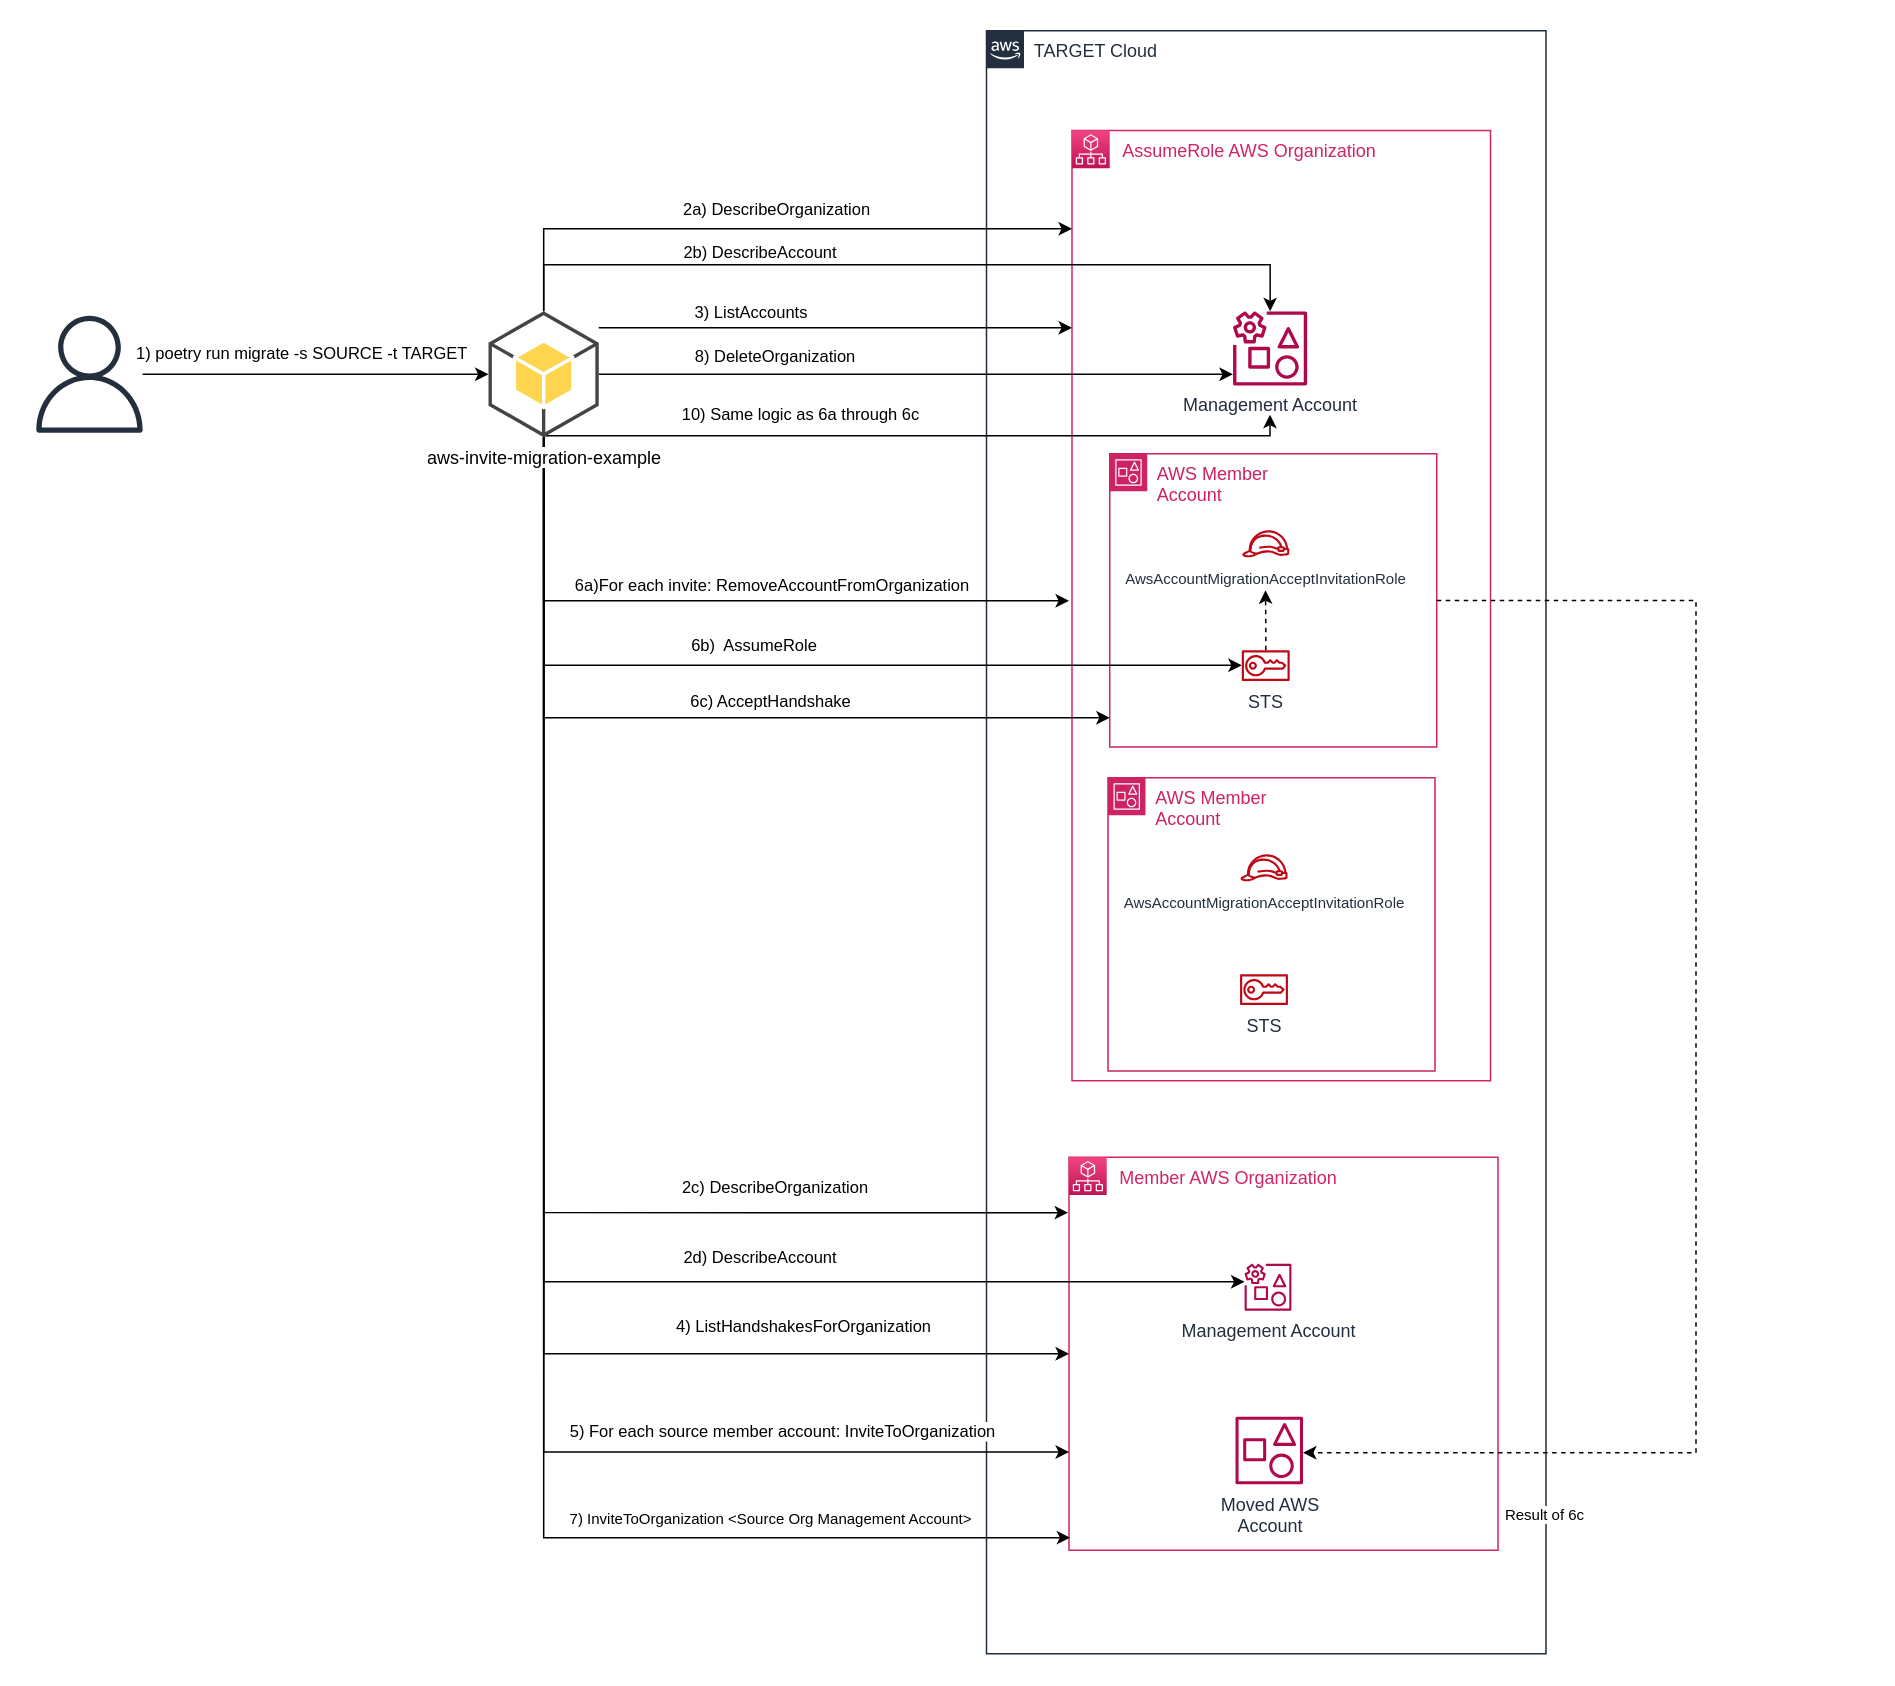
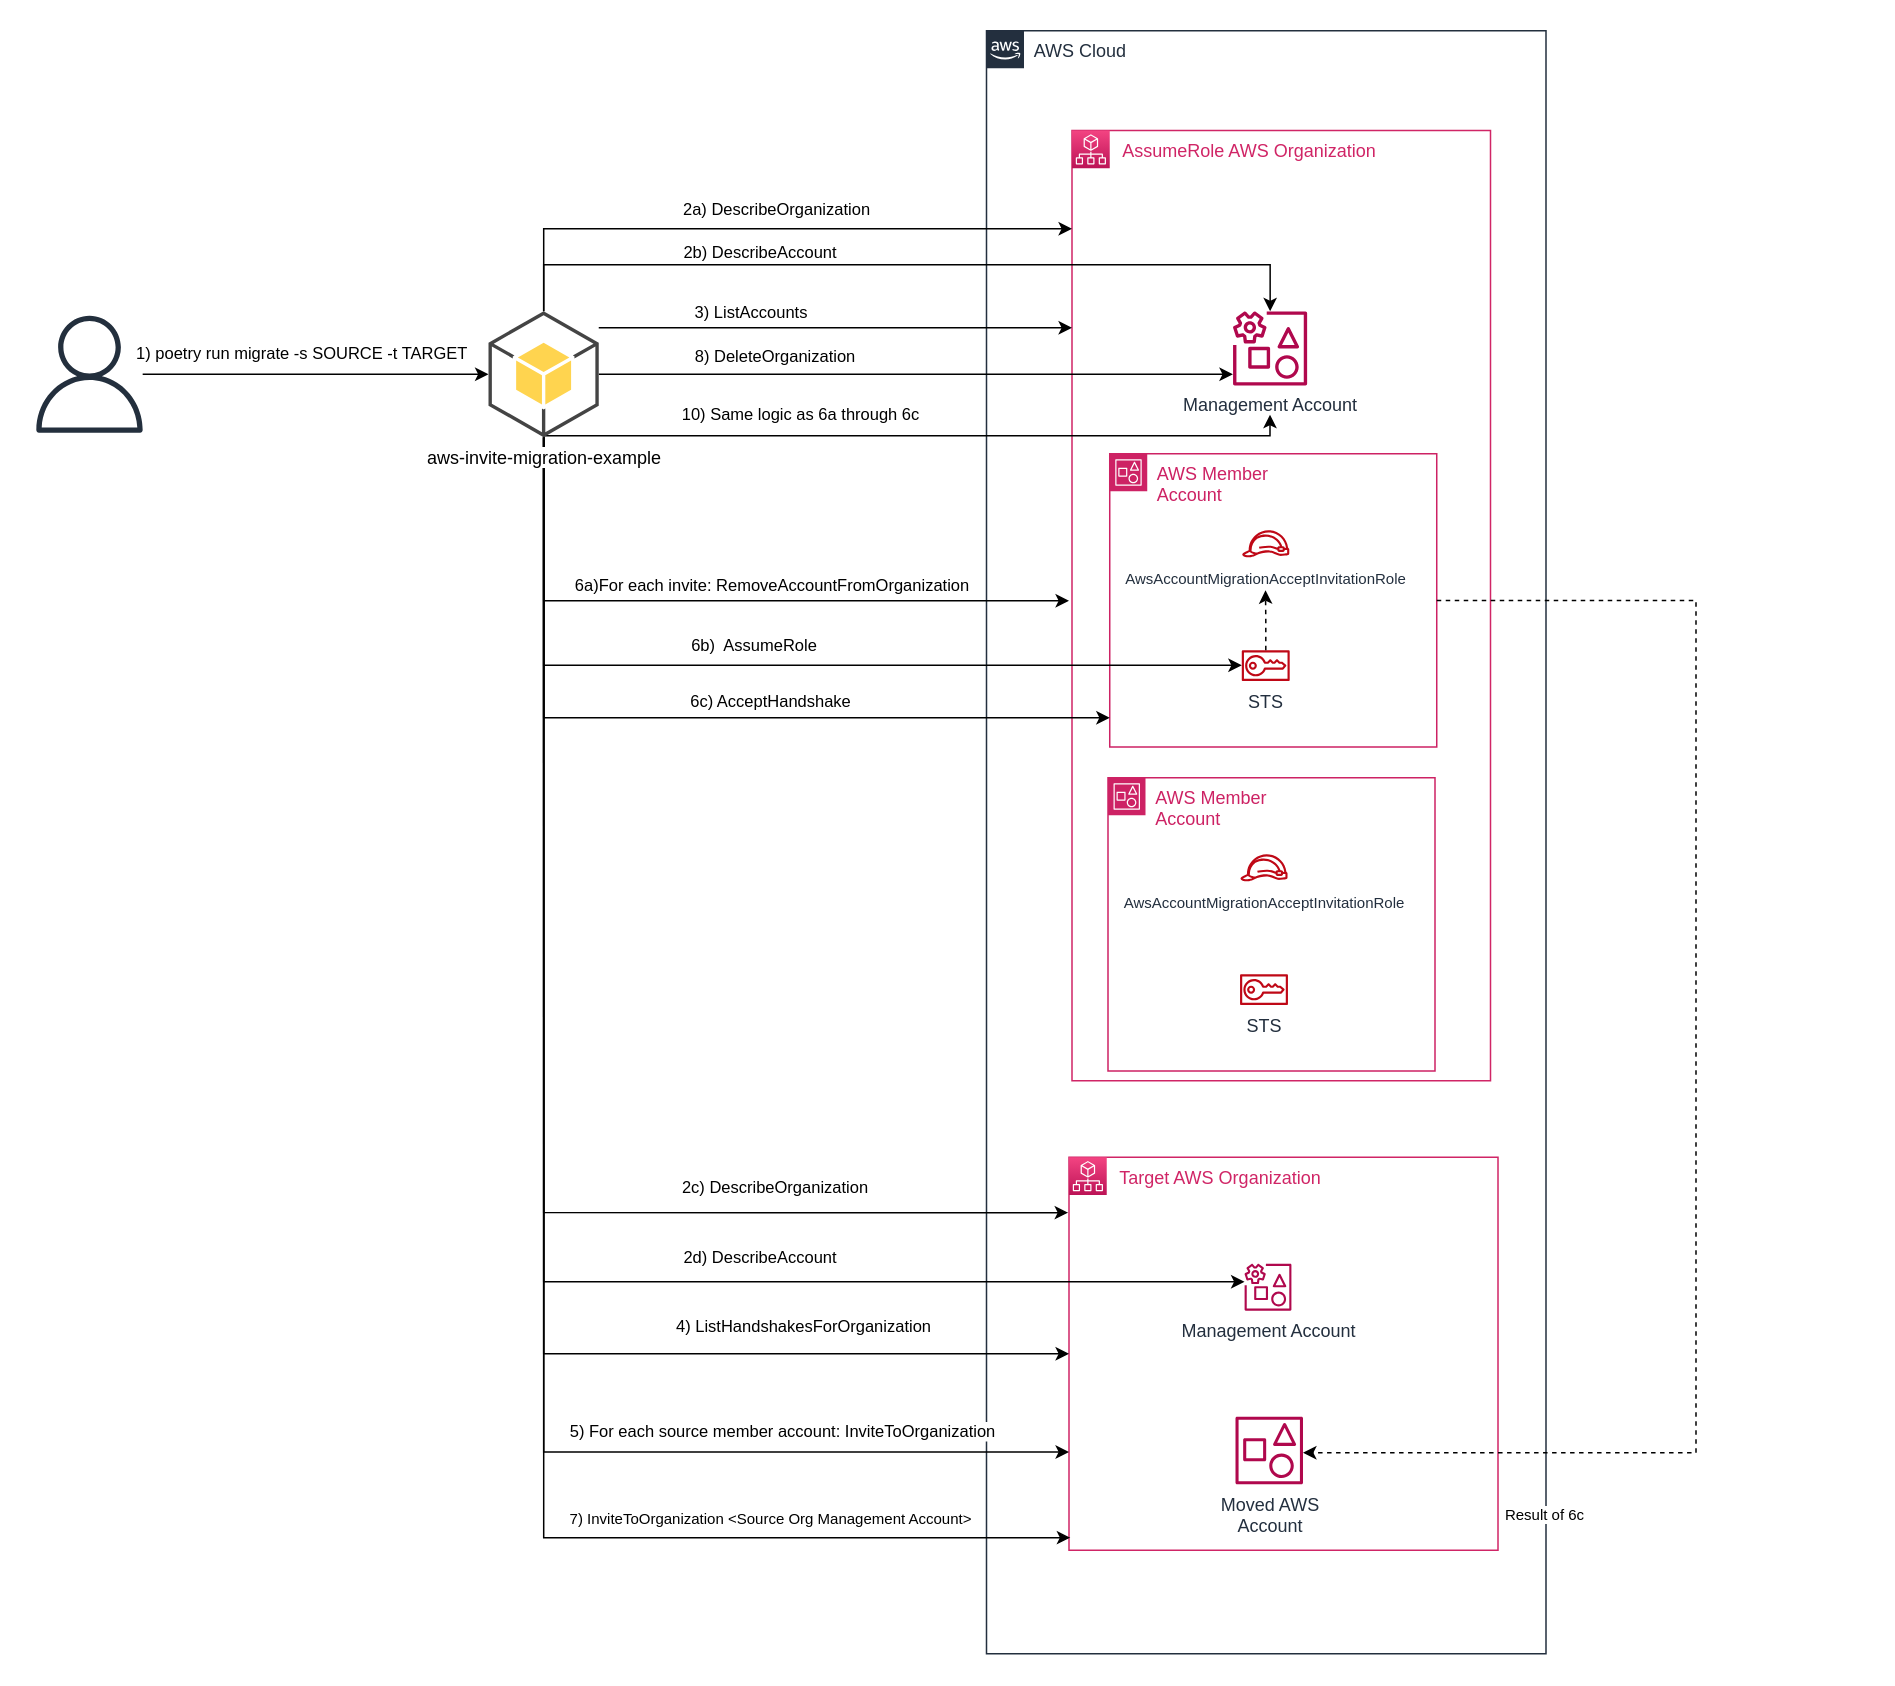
node "TARGET Cloud": label "TARGET Cloud" -> "AWS Cloud"
node "Member AWS Organization": label "Member AWS Organization" -> "Target AWS Organization"
